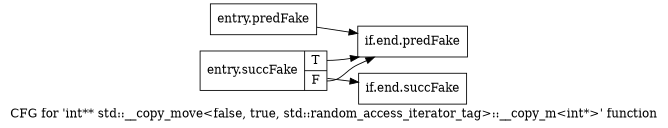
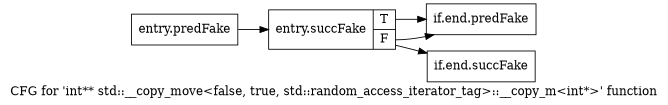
edge "entry.predFake" -> "if.end.predFake": now "entry.predFake" -> "entry.succFake"
